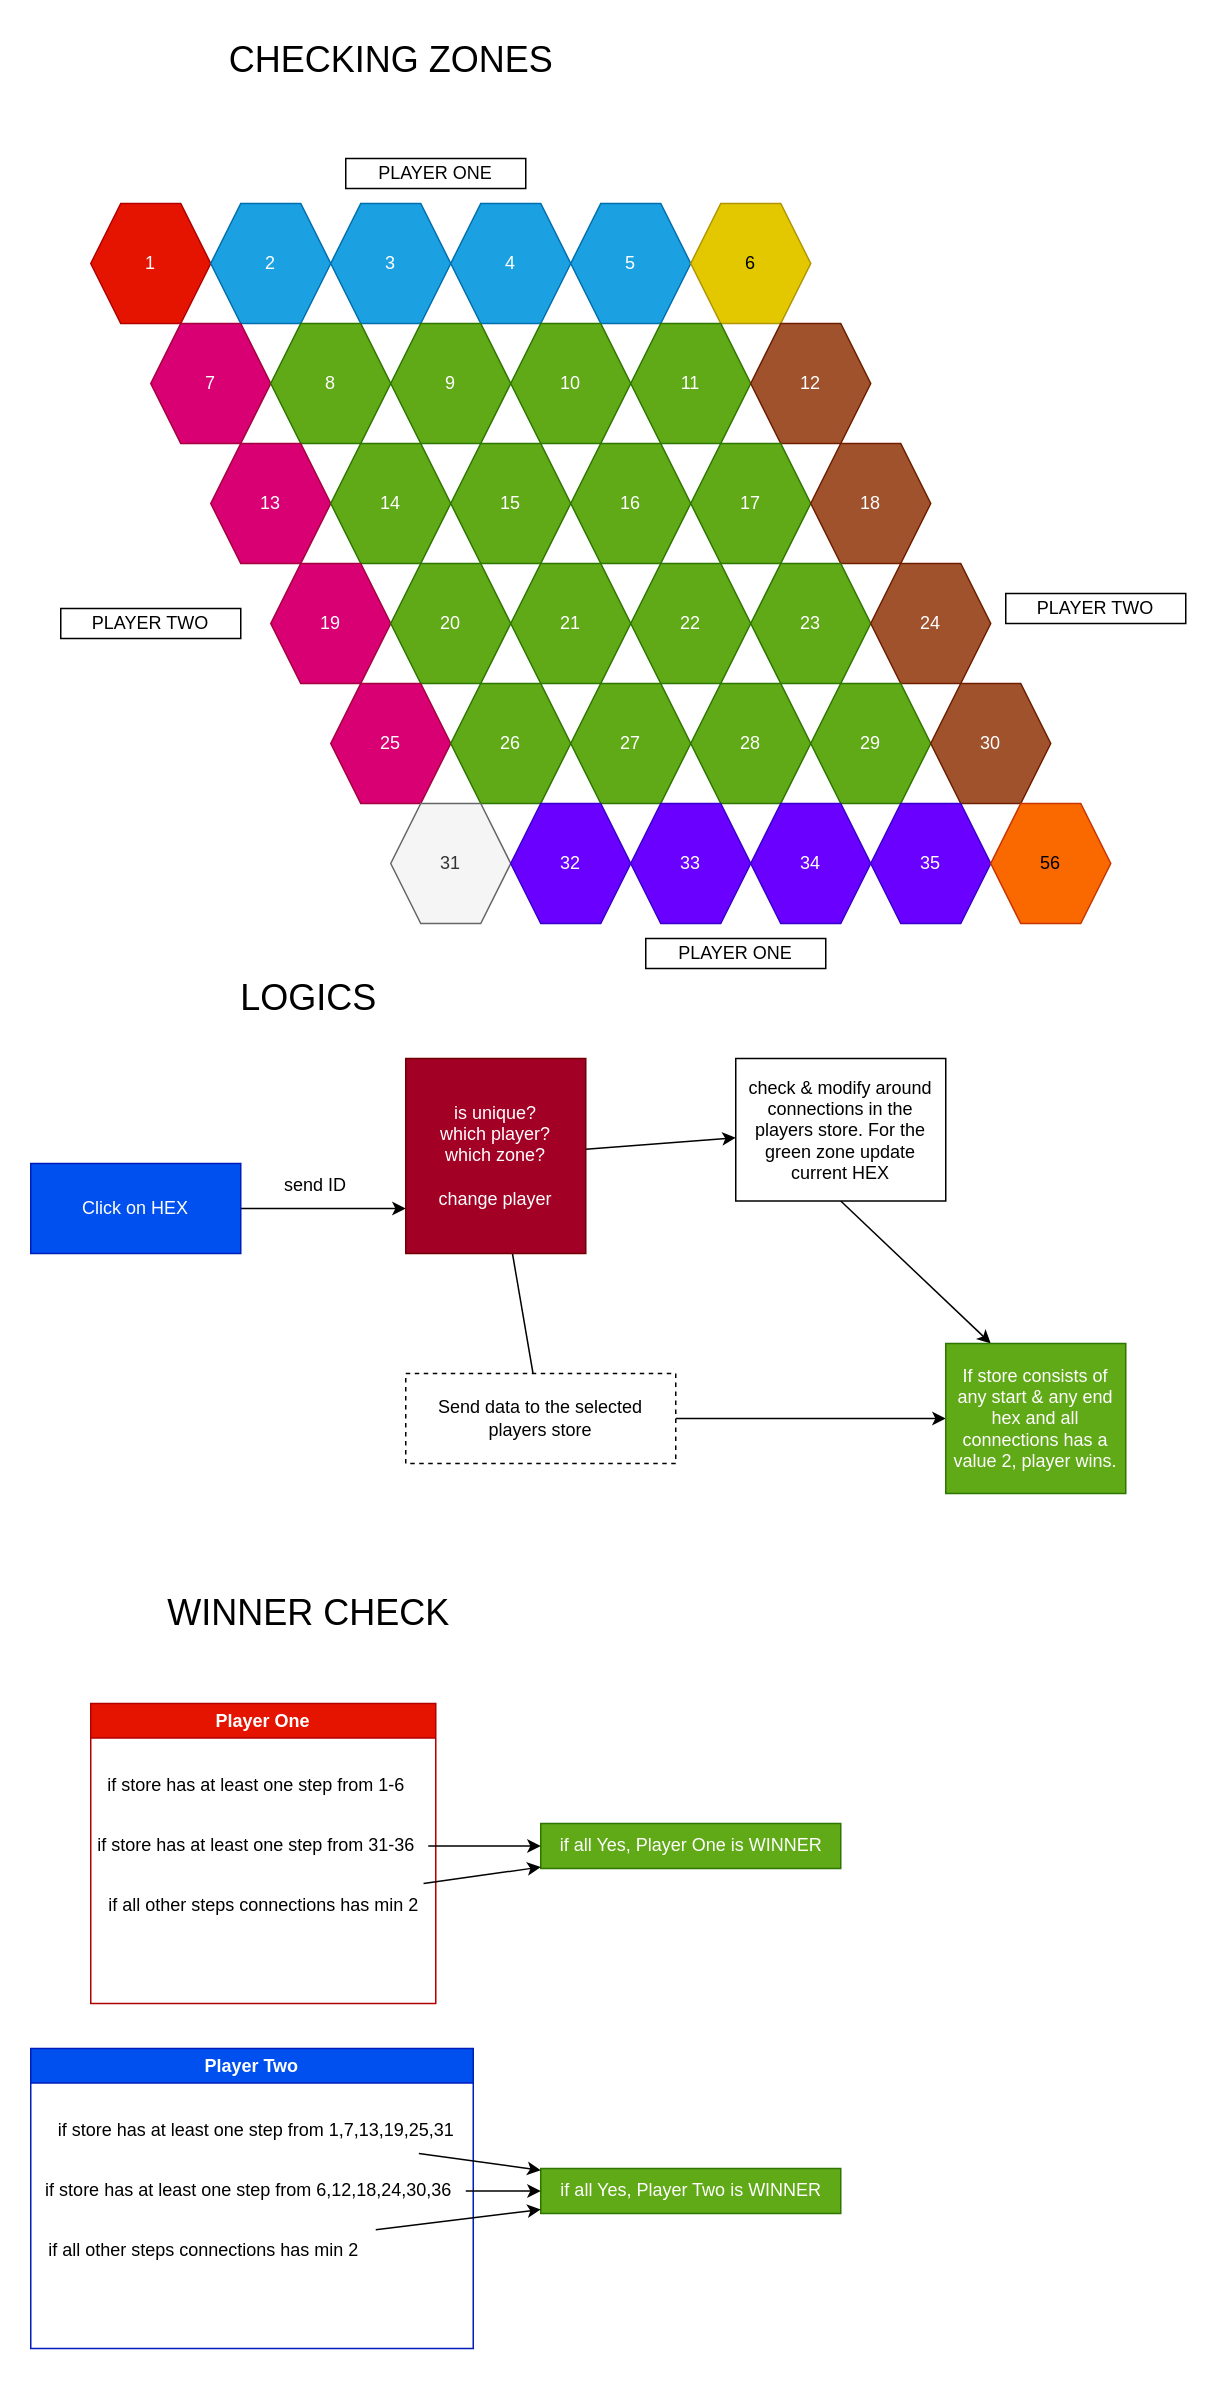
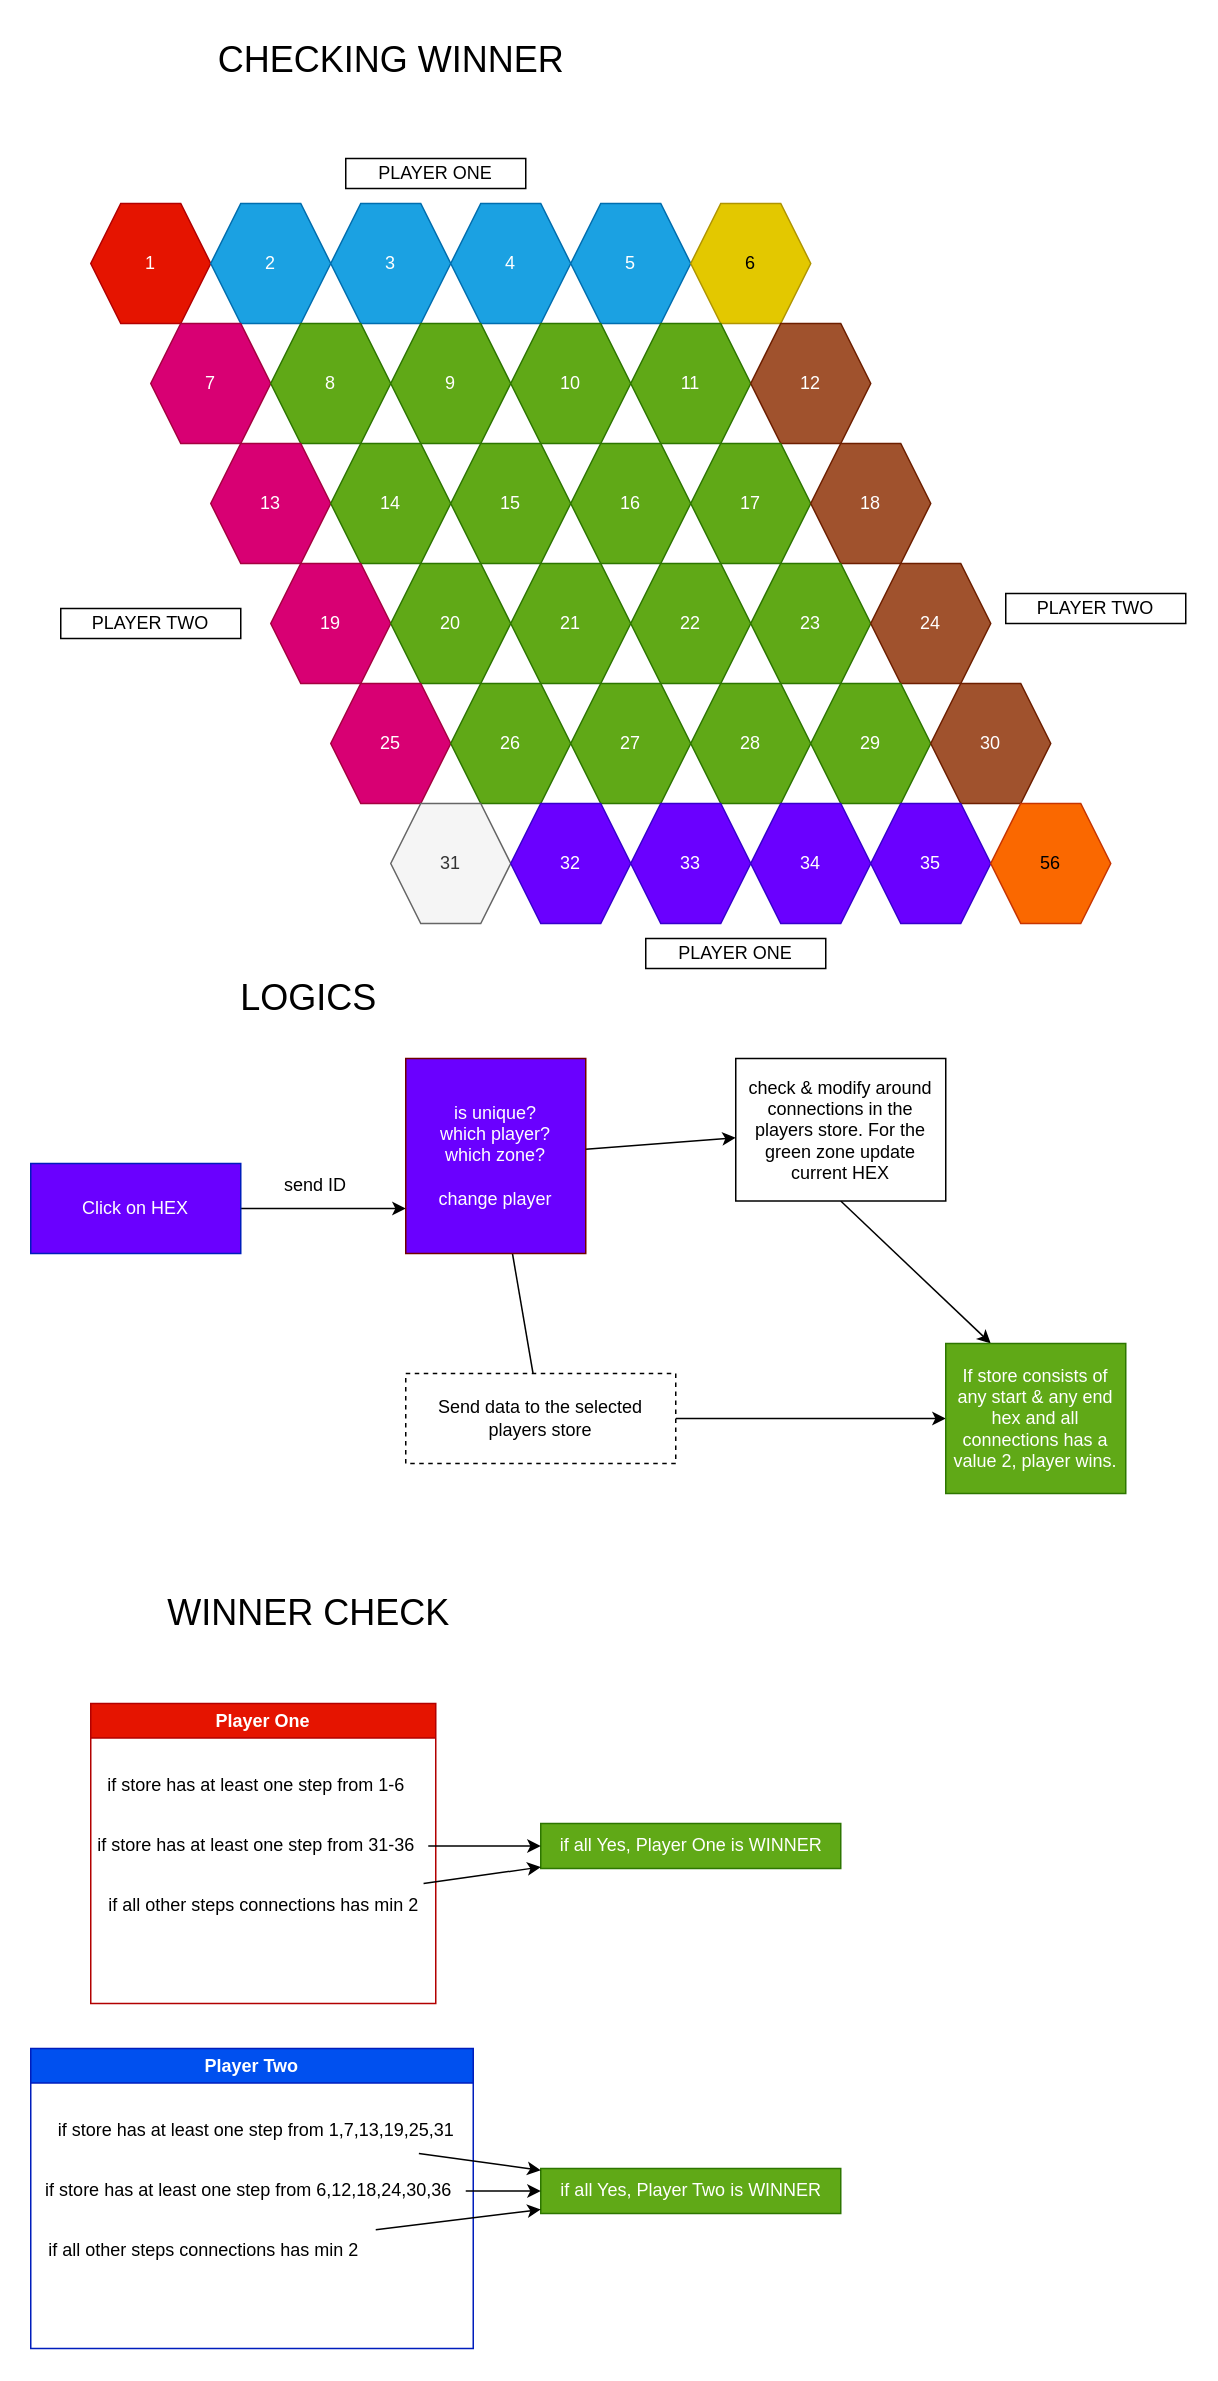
node "CHECKING ZONES": label "CHECKING ZONES" -> "CHECKING WINNER"
node "is unique? which player? which zone? change player": fillcolor #a20025 -> #6a00ff
node "Click on HEX": fillcolor #0050ef -> #6a00ff
